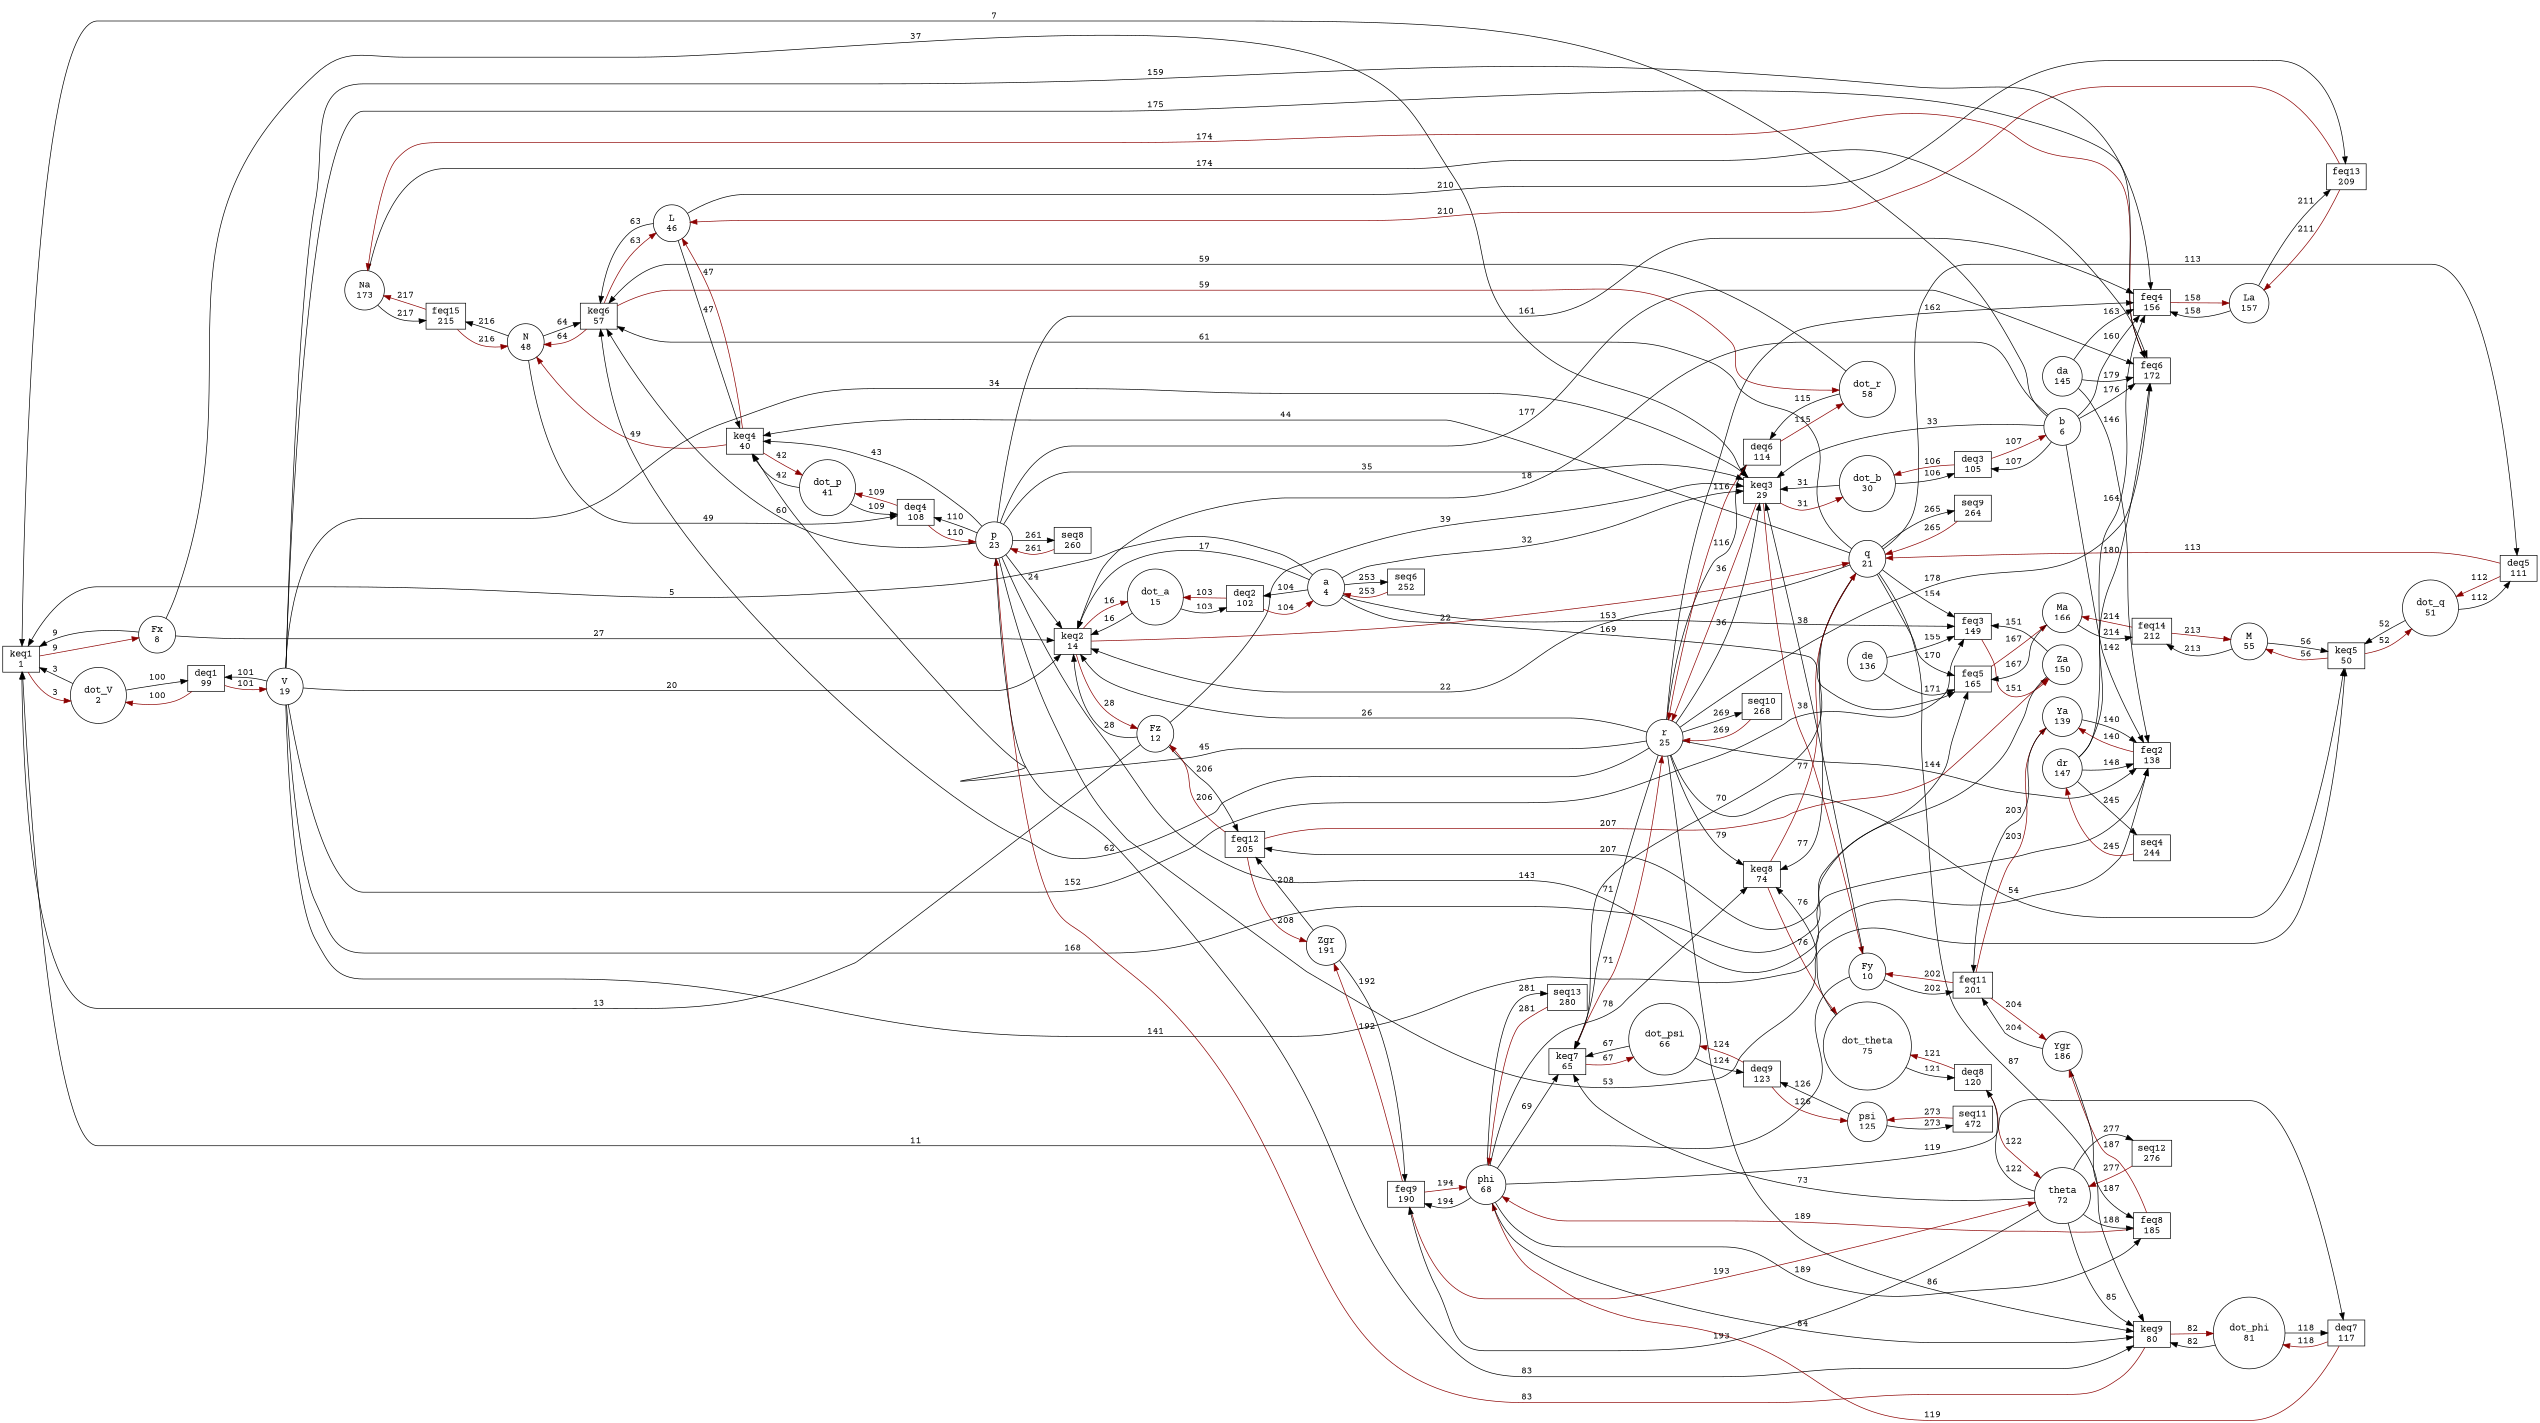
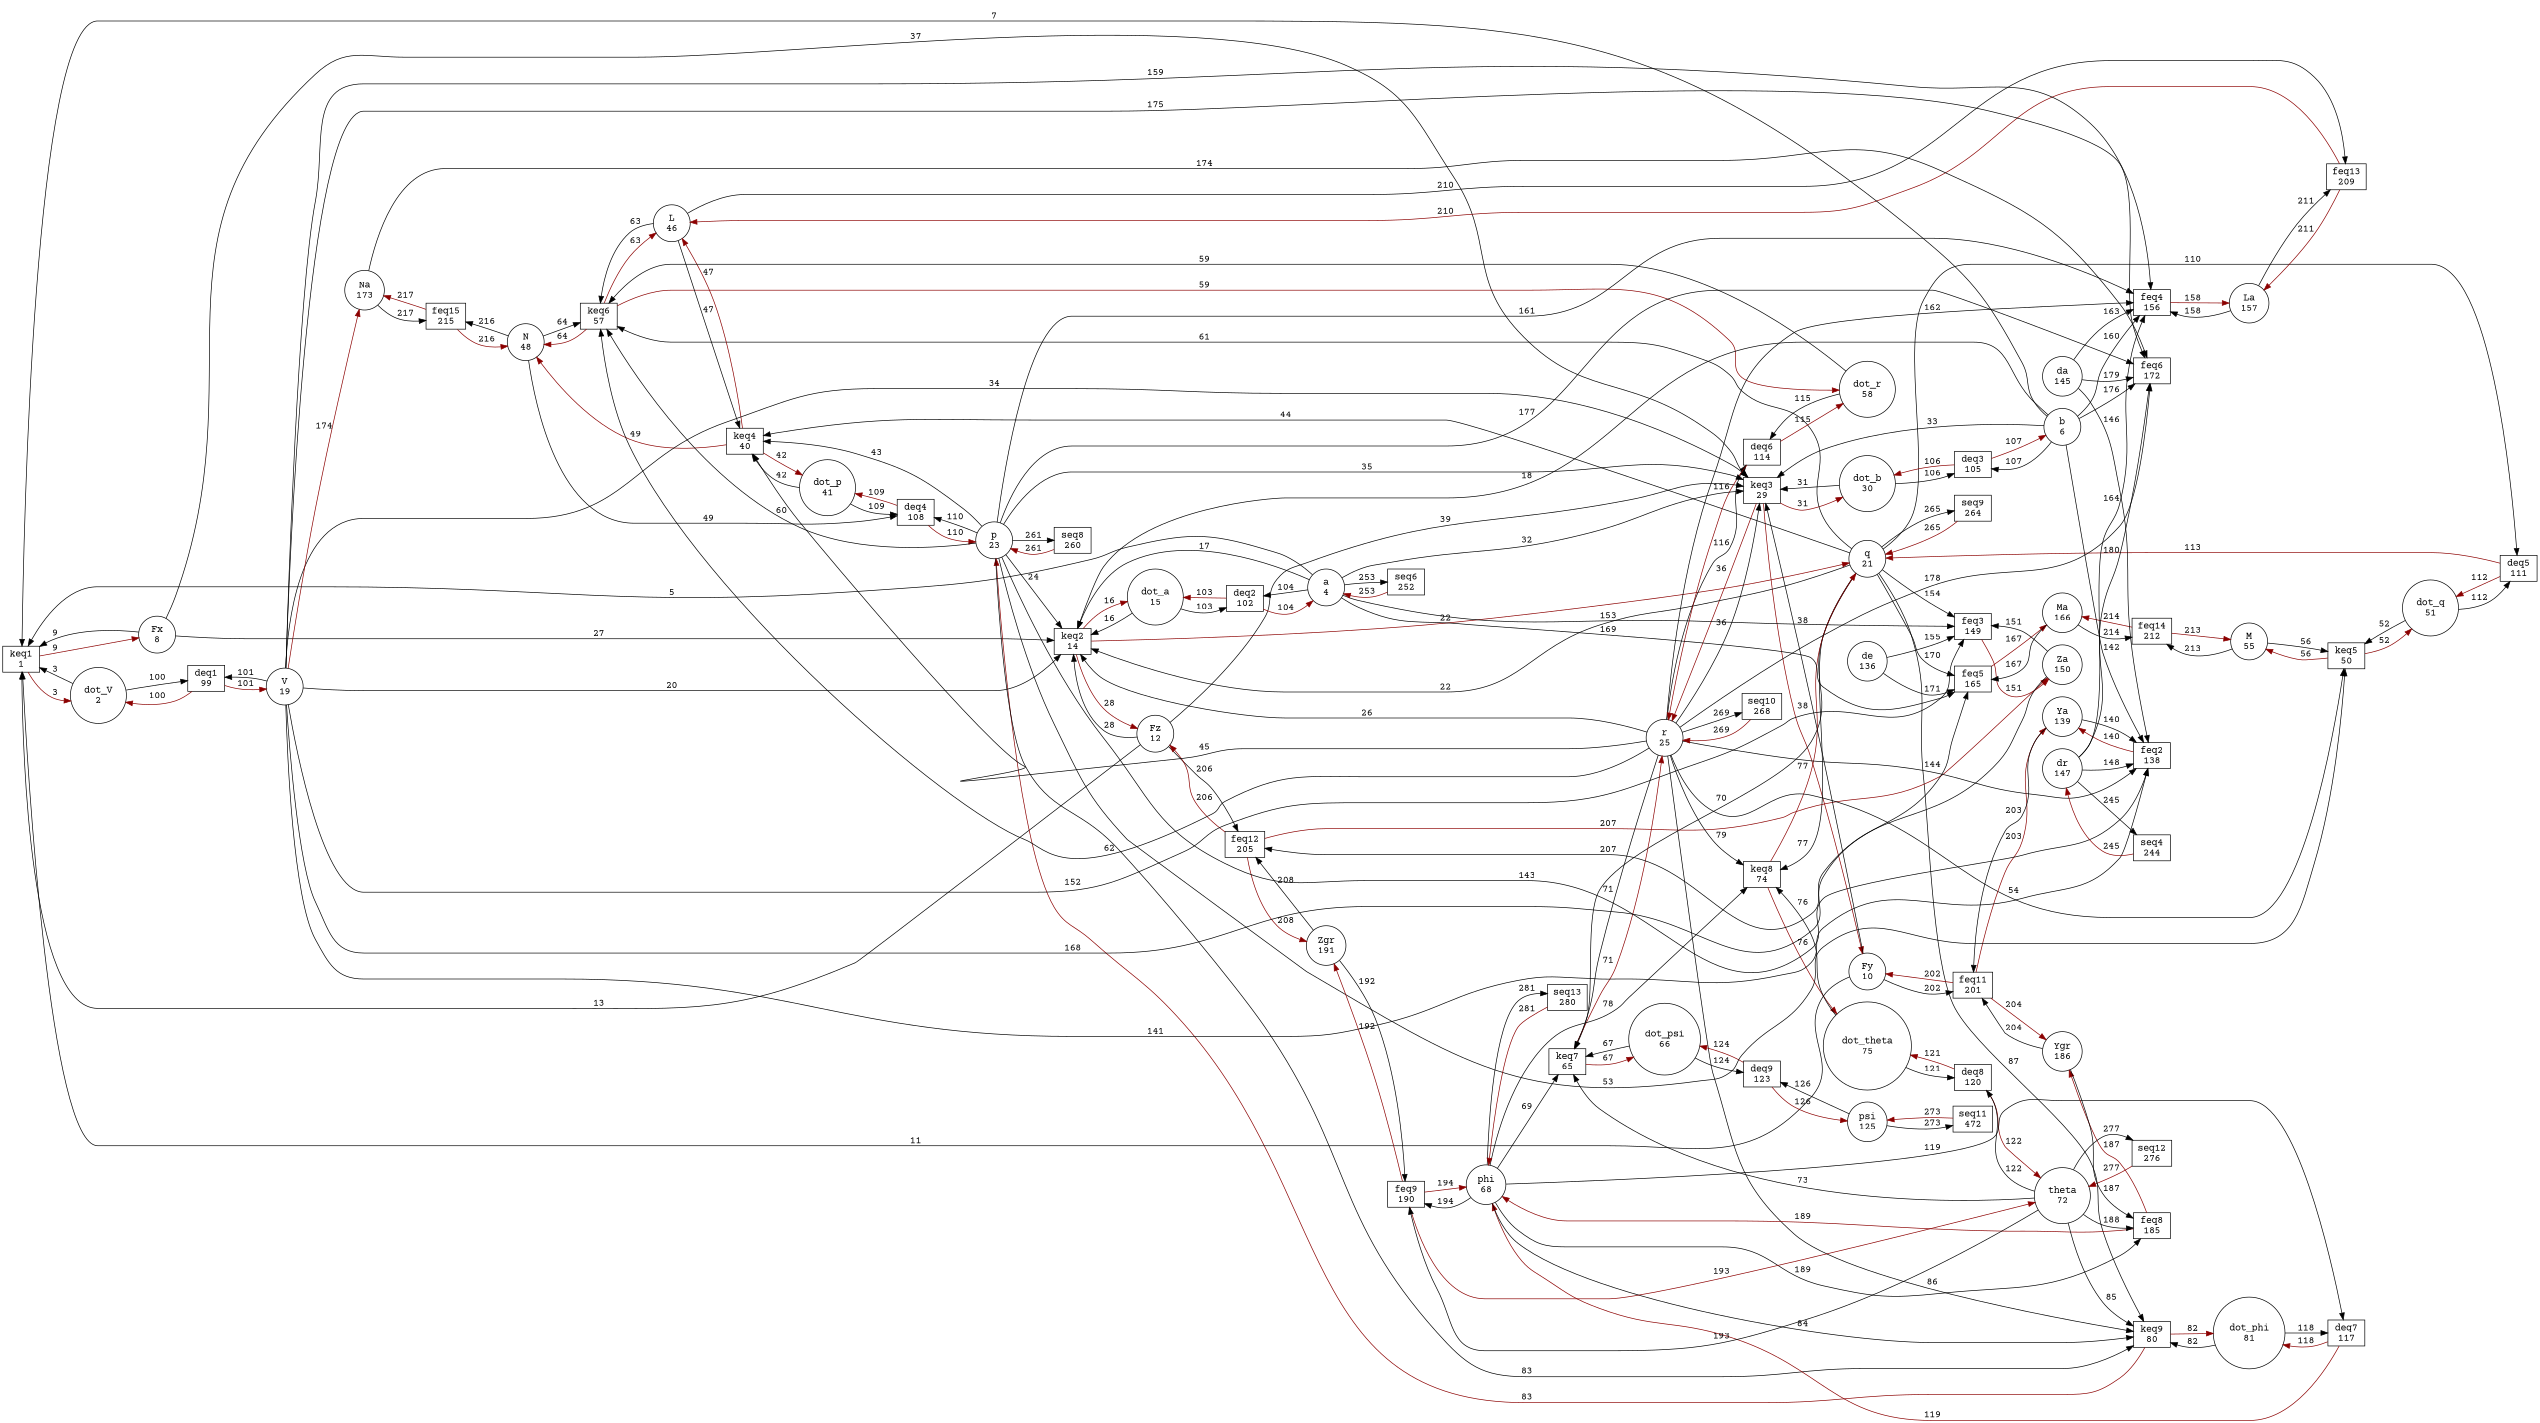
edge "feq6 172" -> "Na 173": now "V 19" -> "Na 173"
edge "q 21" -> "deq5 111": label "113" -> "110"
